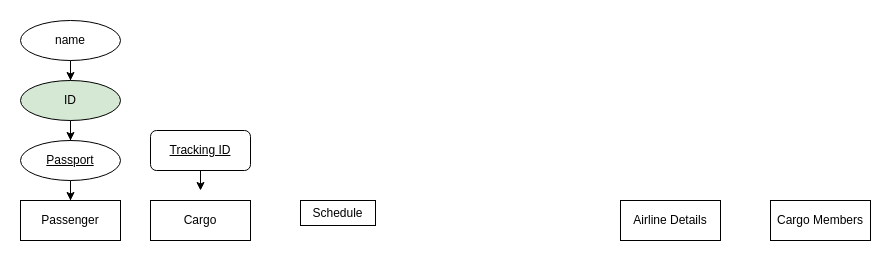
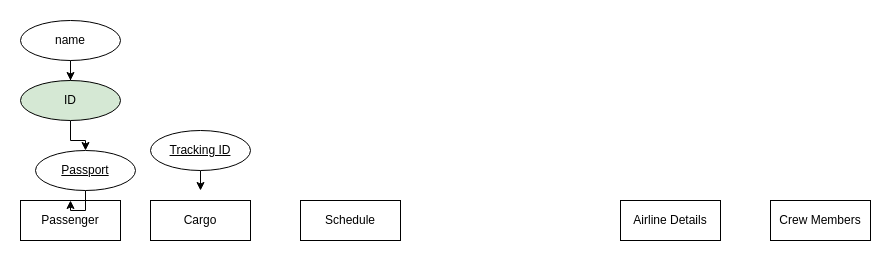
node "Tracking ID": shape rounded rectangle -> ellipse
node "Passport": moved (71, 161) -> (86, 171)
node "Schedule": size 75x25 -> 100x40
node "Cargo Members": label "Cargo Members" -> "Crew Members"
